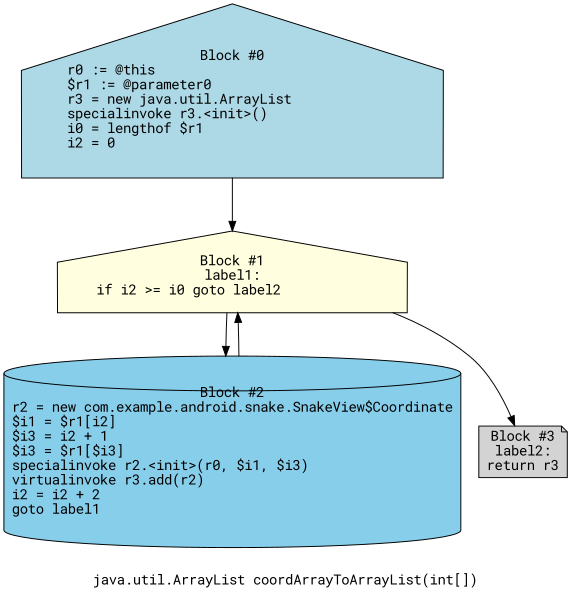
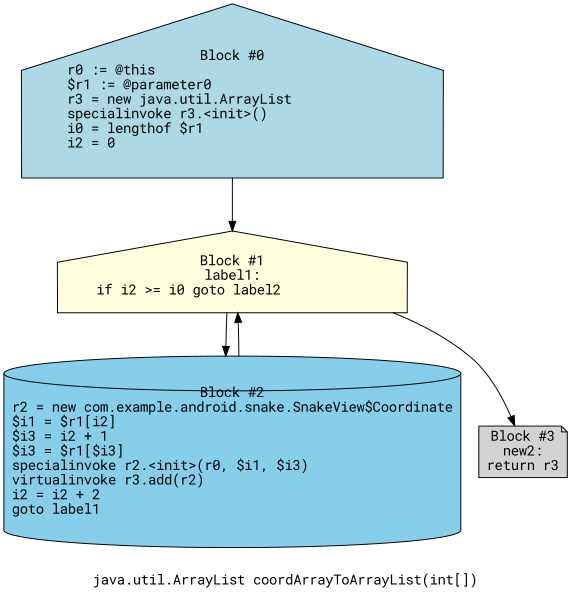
node "Block #3 label2: return r3": label "Block #3 label2: return r3" -> "Block #3 new2: return r3"
